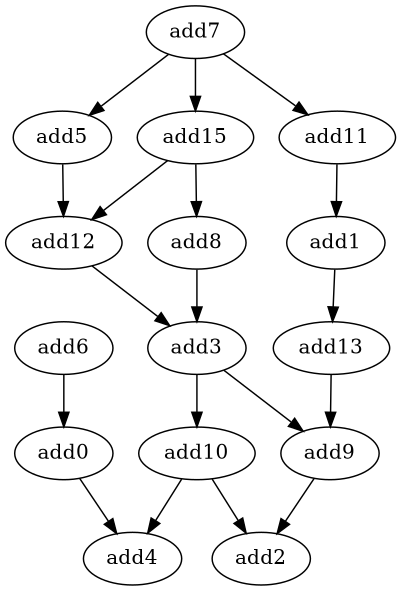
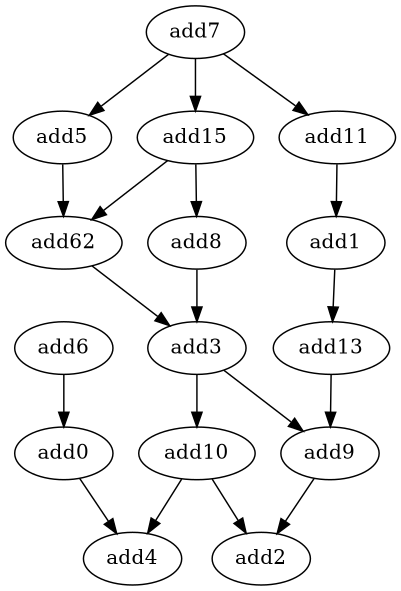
node "add12": label "add12" -> "add62"
